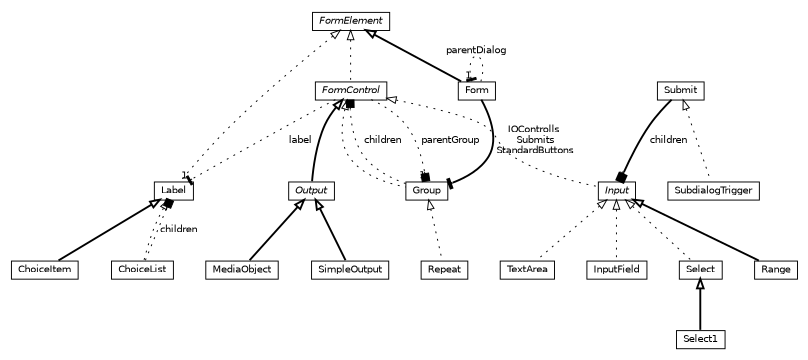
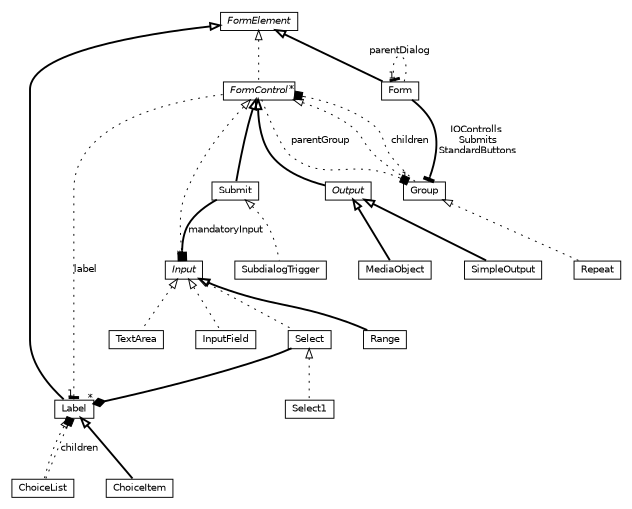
edge "Label" -> "FormElement": style dotted -> bold
edge "Submit" -> "Input": label "children" -> "mandatoryInput"
edge "Submit" -> "FormControl": added
edge "Select1" -> "Select": style bold -> dotted
edge "Select" -> "Label": added
